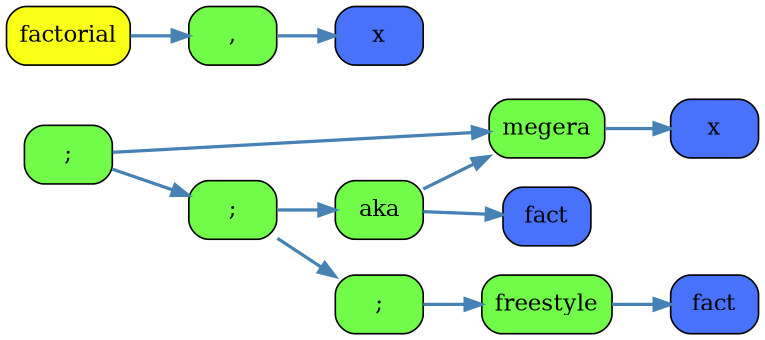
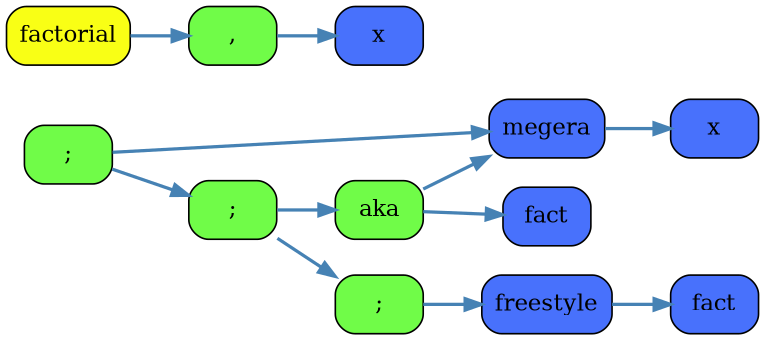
node "megera": fillcolor #70fc48 -> #4871fc
node "freestyle": fillcolor #70fc48 -> #4871fc
